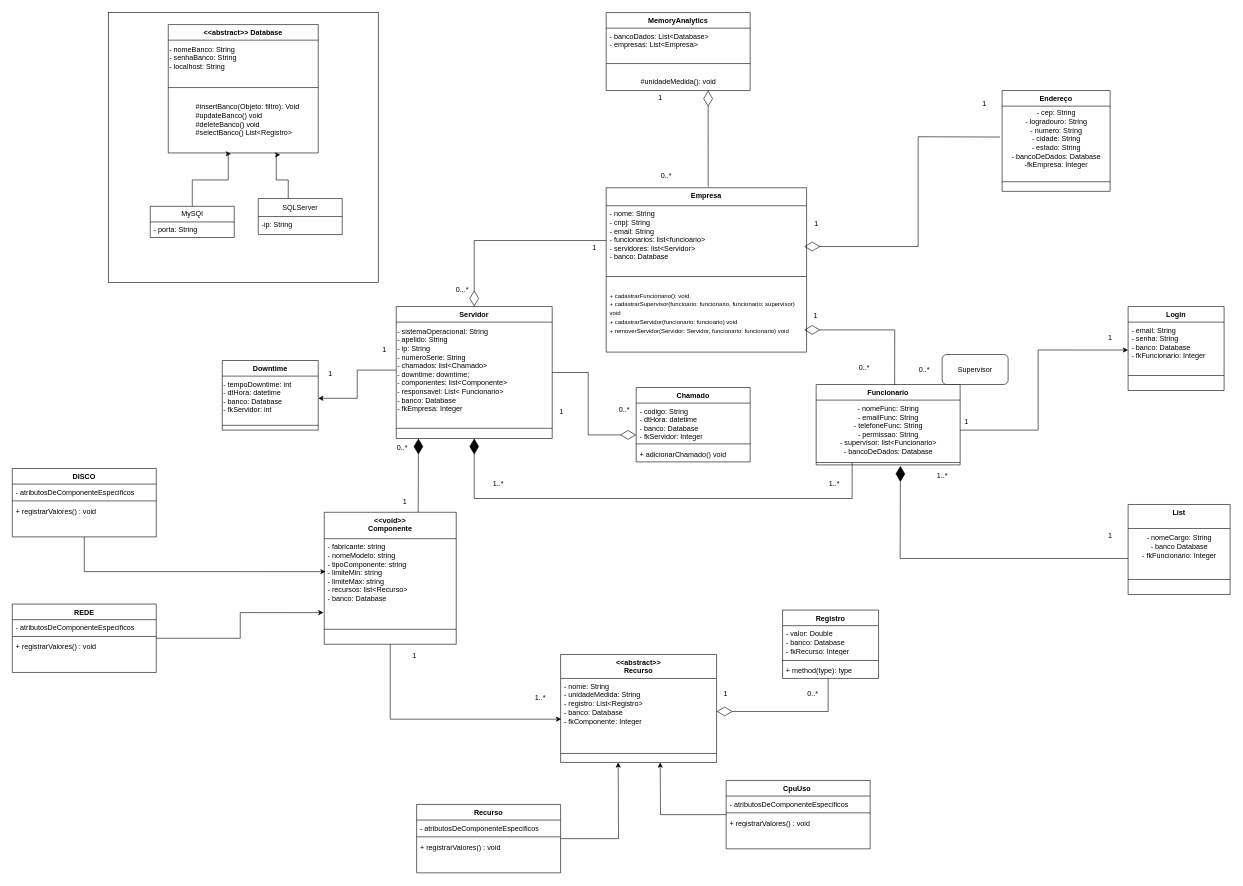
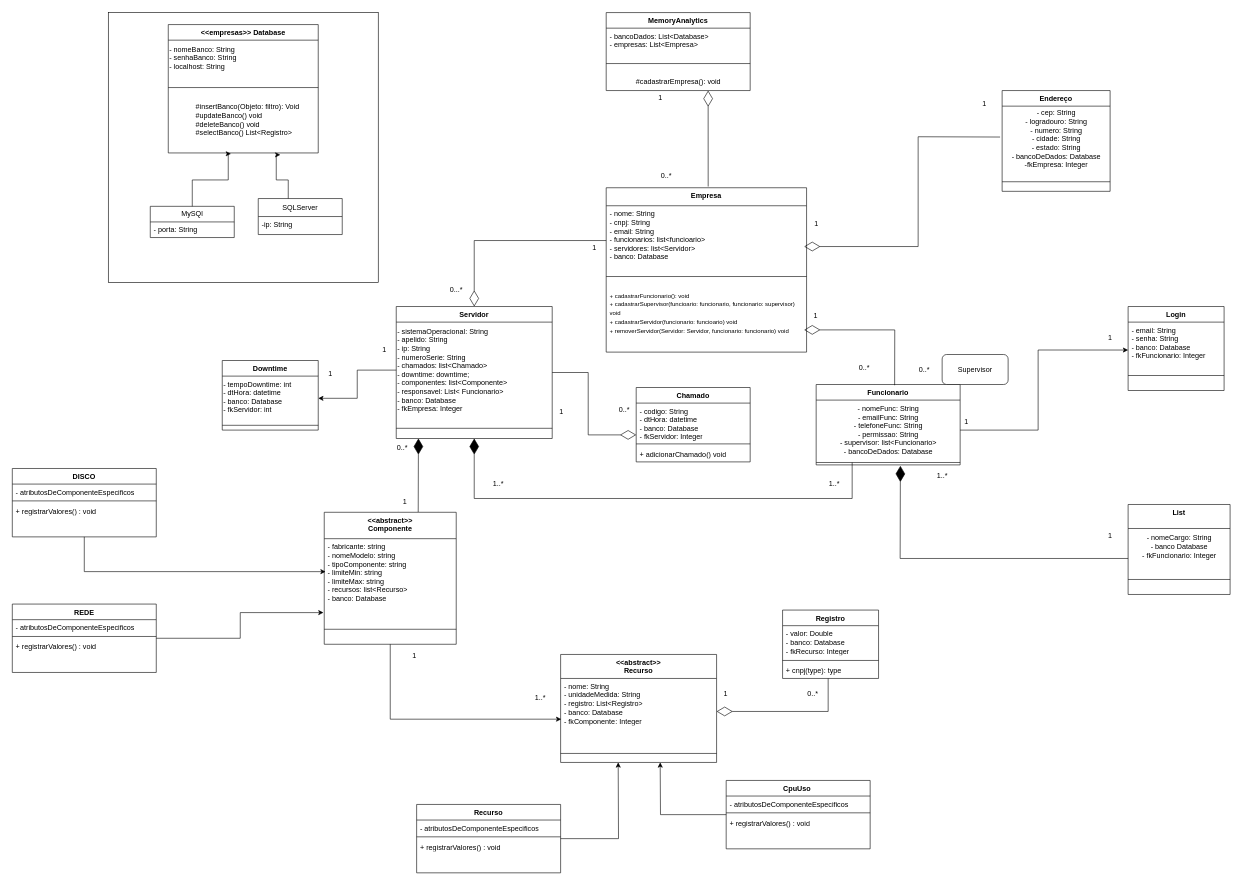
node "<<abstract>> Database": label "<<abstract>> Database" -> "<<empresas>> Database"
node "#unidadeMedida(): void": label "#unidadeMedida(): void" -> "#cadastrarEmpresa(): void"
node "0...*": moved (462, 290) -> (456, 290)
node "<<void>> Componente": label "<<void>> Componente" -> "<<abstract>> Componente"
node "+ method(type): type": label "+ method(type): type" -> "+ cnpj(type): type"
